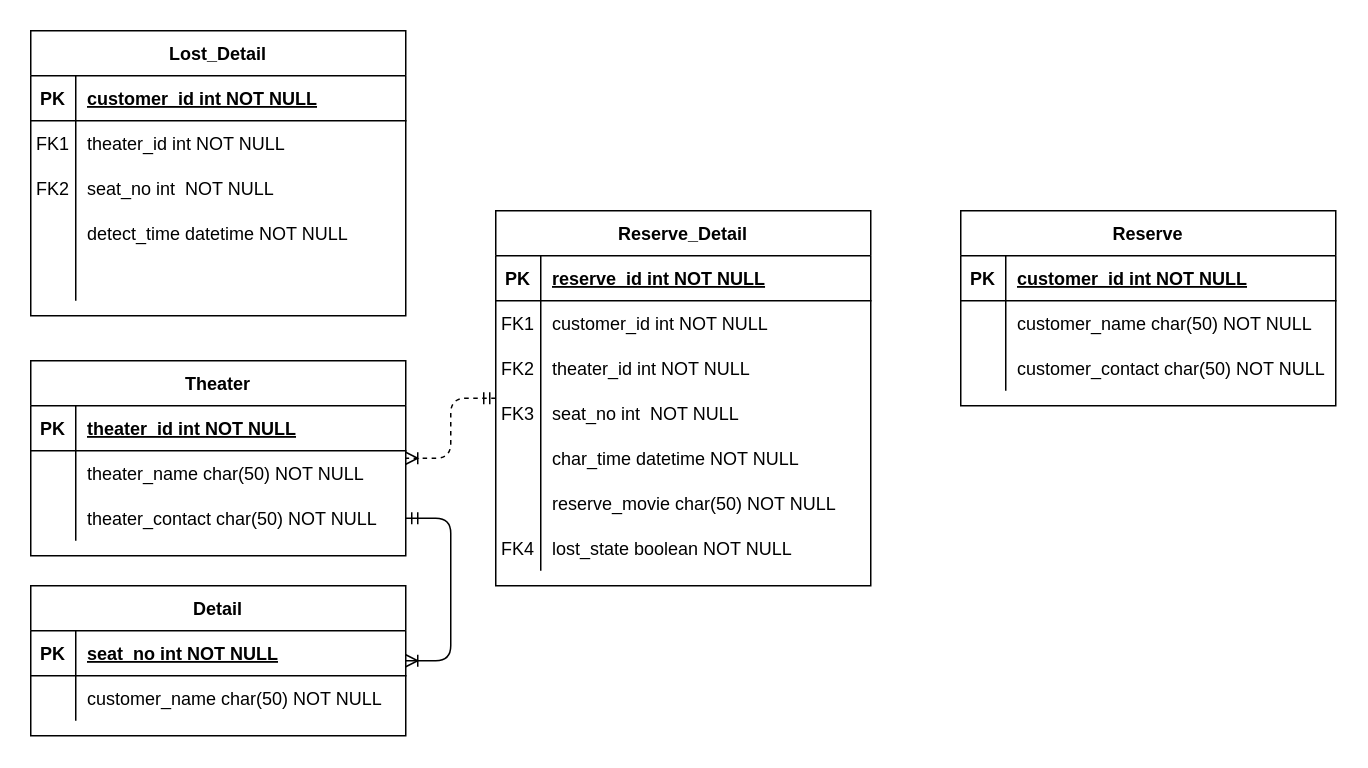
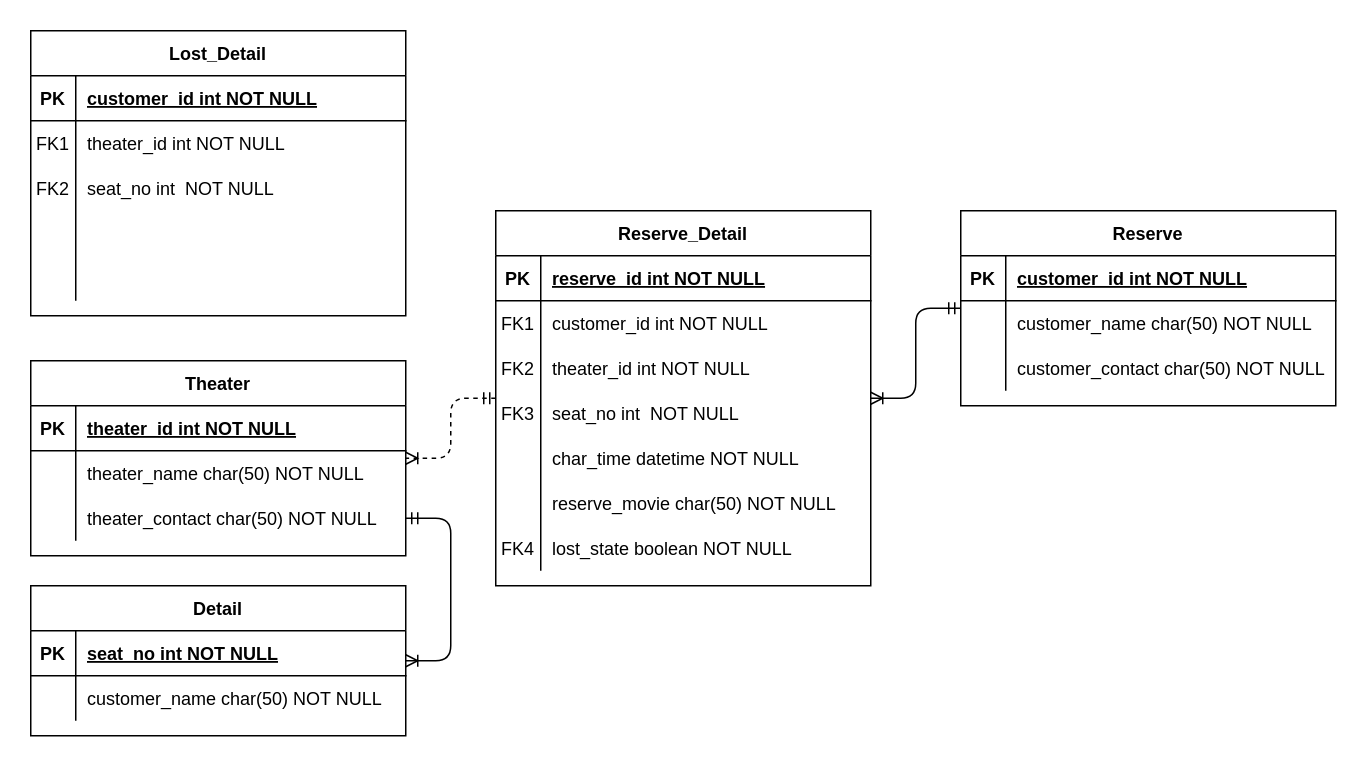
node "detect_time datetime NOT NULL": removed
edge "Reserve" -- "Reserve_Detail": added
